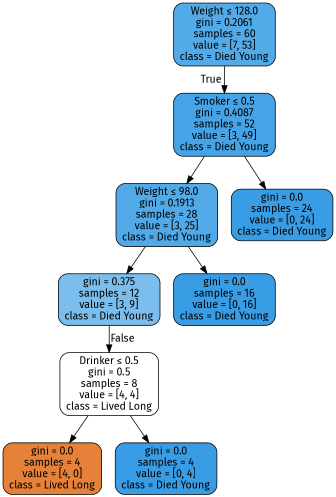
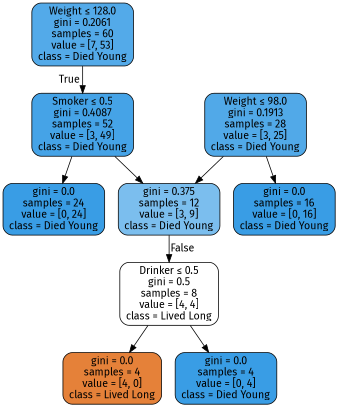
edge "Smoker ≤ 0.5" -> "Weight ≤ 98.0": now "Smoker ≤ 0.5" -> "gini = 0.375"
